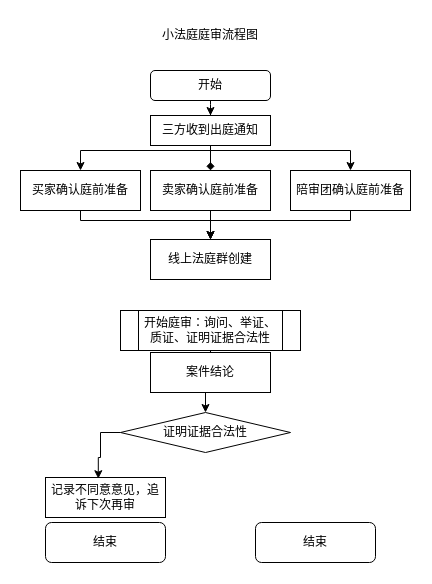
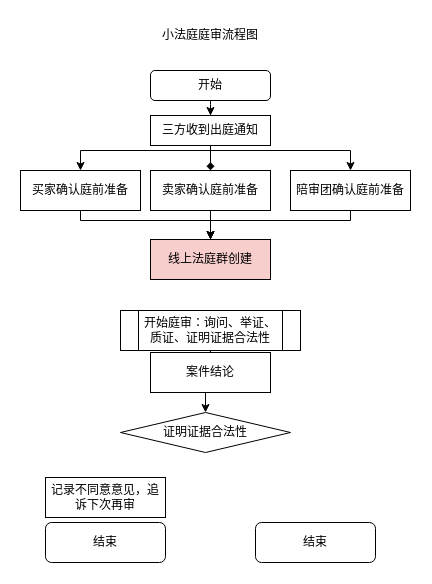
node "线上法庭群创建": fillcolor #ffffff -> #f8cecc
edge "证明证据合法性" -> "记录不同意意见，追诉下次再审": removed
